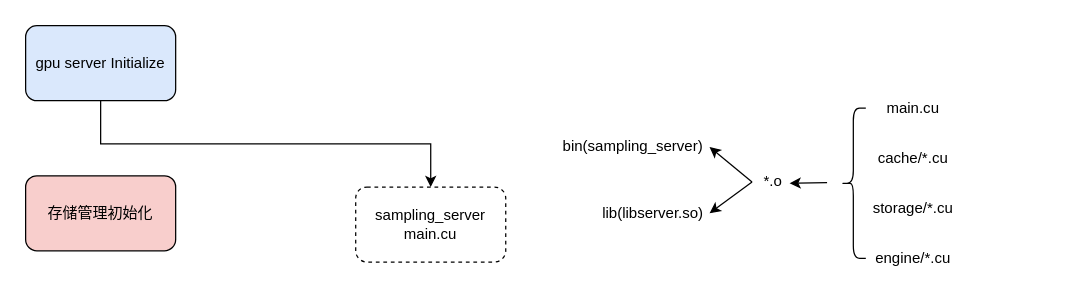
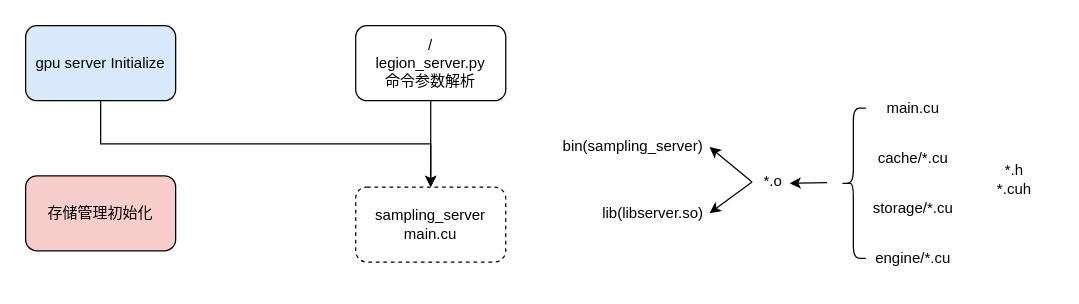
node "/ legion_server.py 命令参数解析": added
edge "/ legion_server.py 命令参数解析" -> "sampling_server main.cu": added
node "*.h *.cuh": added
